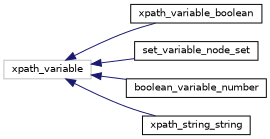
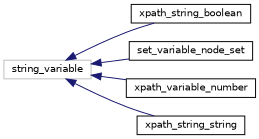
node "xpath_variable_boolean": label "xpath_variable_boolean" -> "xpath_string_boolean"
node "xpath_variable": label "xpath_variable" -> "string_variable"
node "boolean_variable_number": label "boolean_variable_number" -> "xpath_variable_number"
